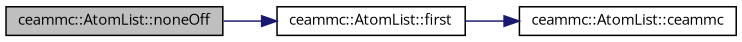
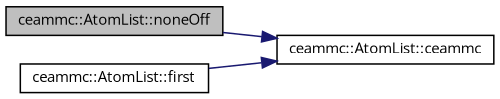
edge "ceammc::AtomList::noneOff" -> "ceammc::AtomList::first": now "ceammc::AtomList::noneOff" -> "ceammc::AtomList::ceammc"
